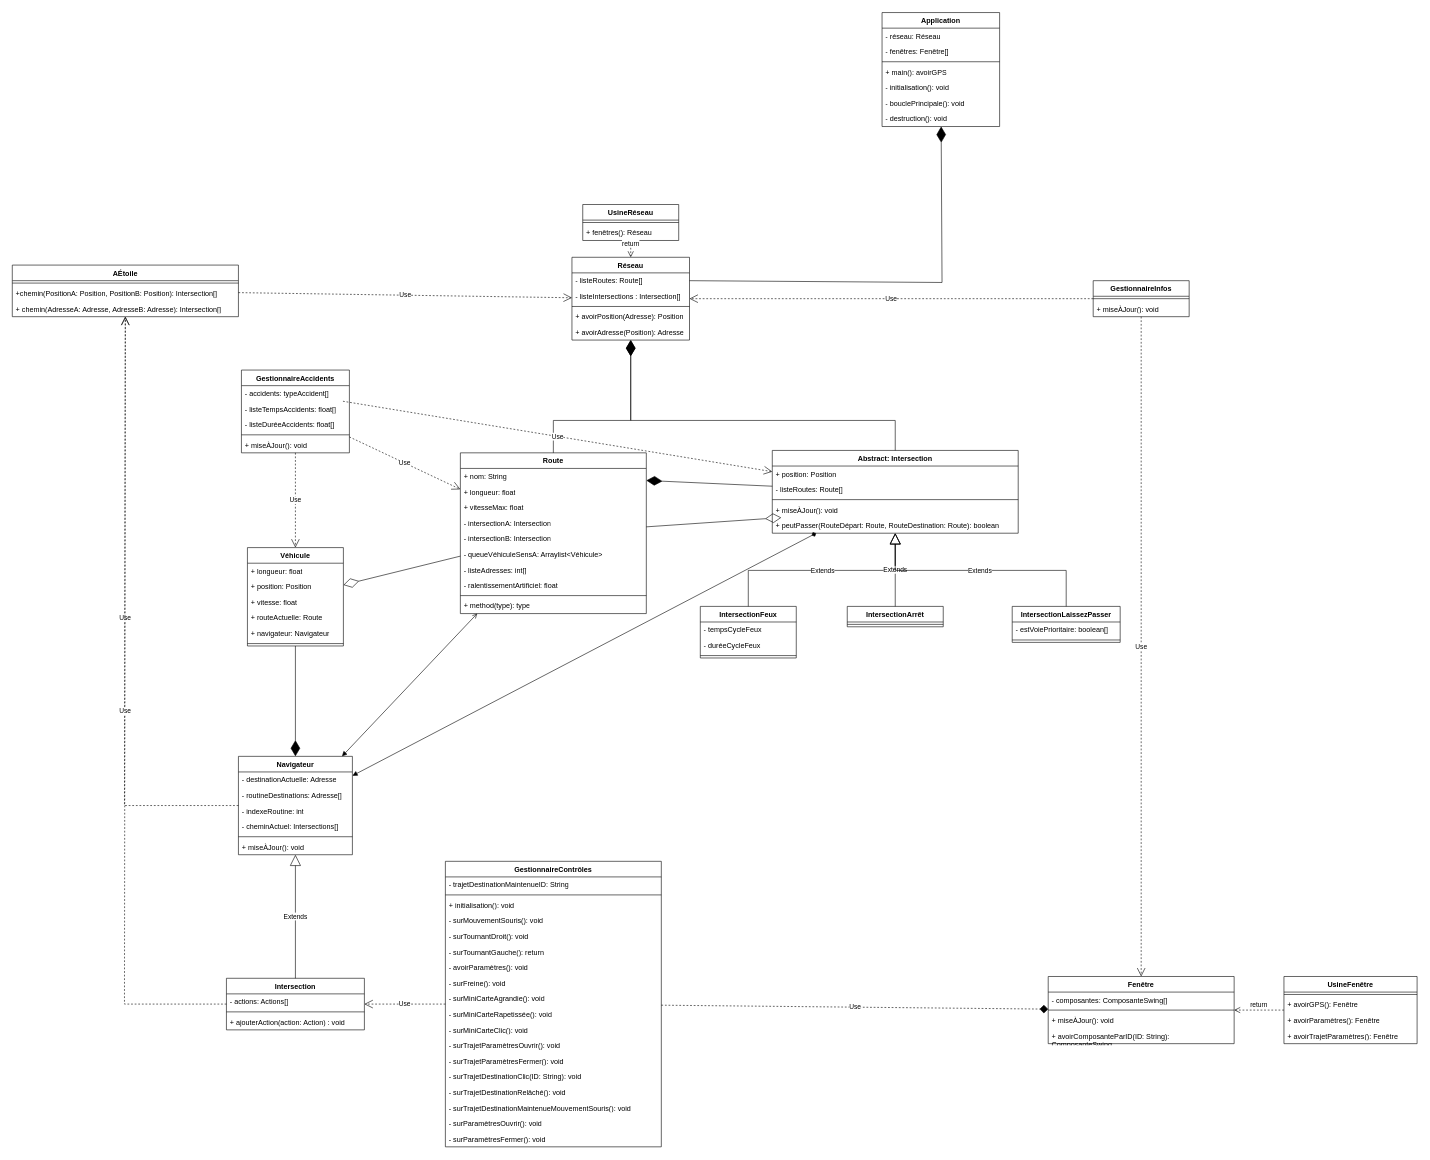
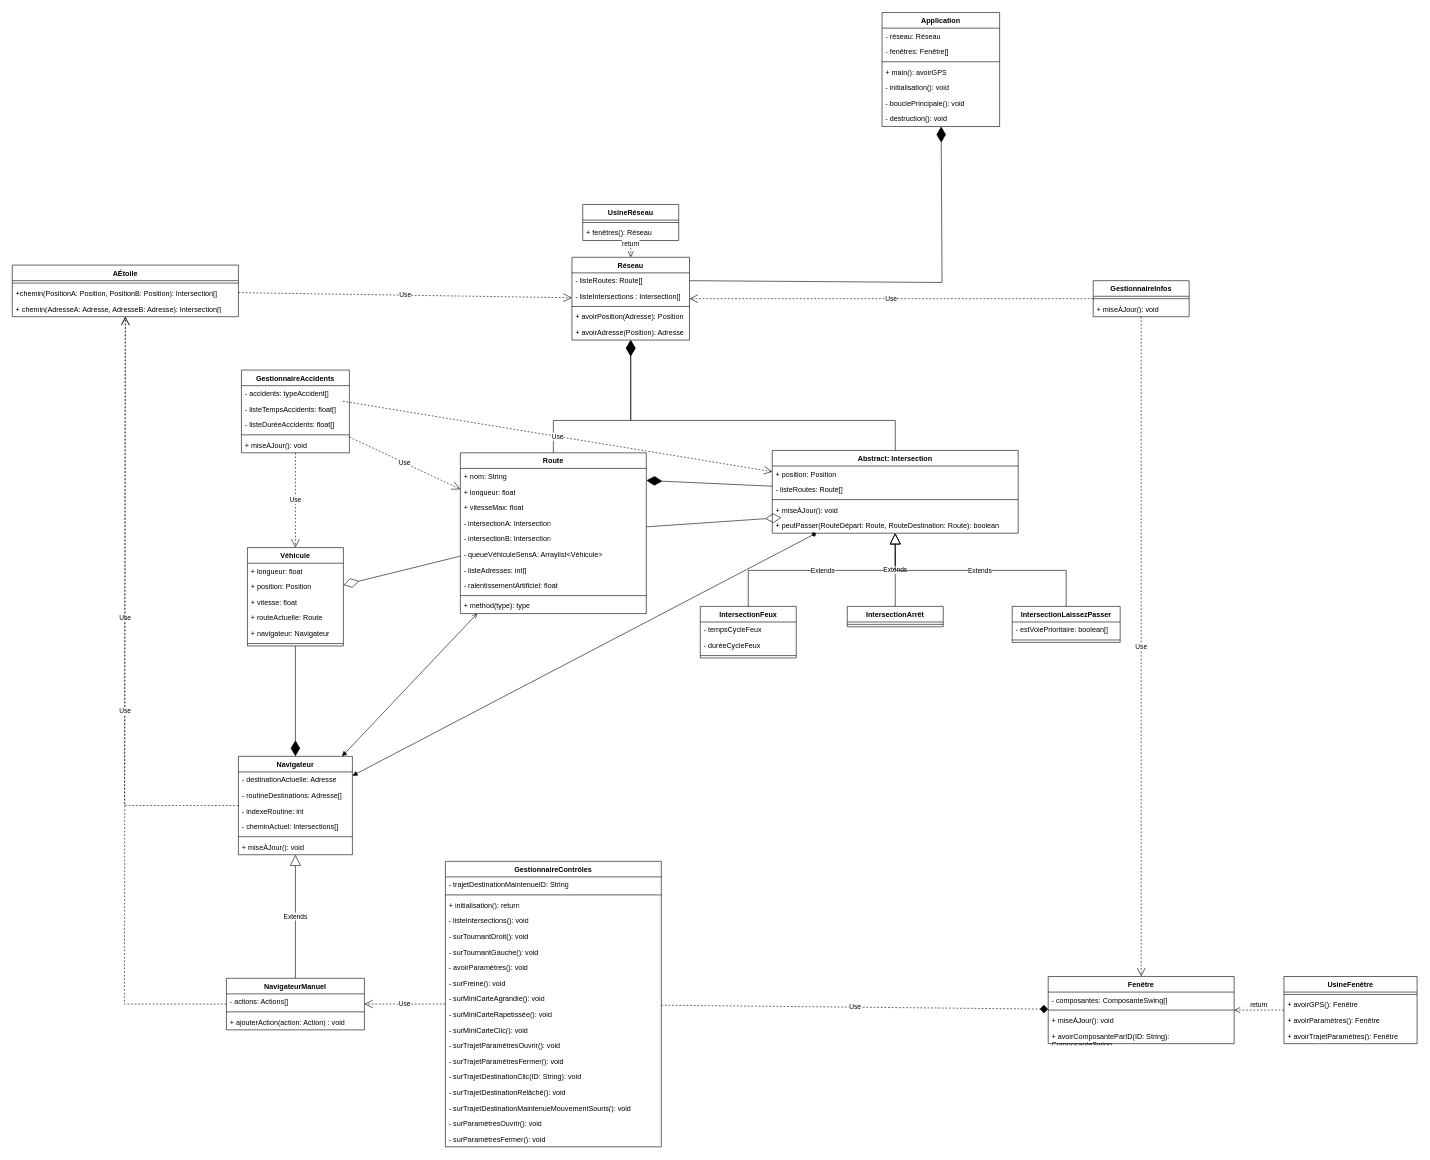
node "+ initialisation(): void": label "+ initialisation(): void" -> "+ initialisation(): return"
node "- surMouvementSouris(): void": label "- surMouvementSouris(): void" -> "- listeIntersections(): void"
node "- surTournantGauche(): return": label "- surTournantGauche(): return" -> "- surTournantGauche(): void"
node "Intersection": label "Intersection" -> "NavigateurManuel"
